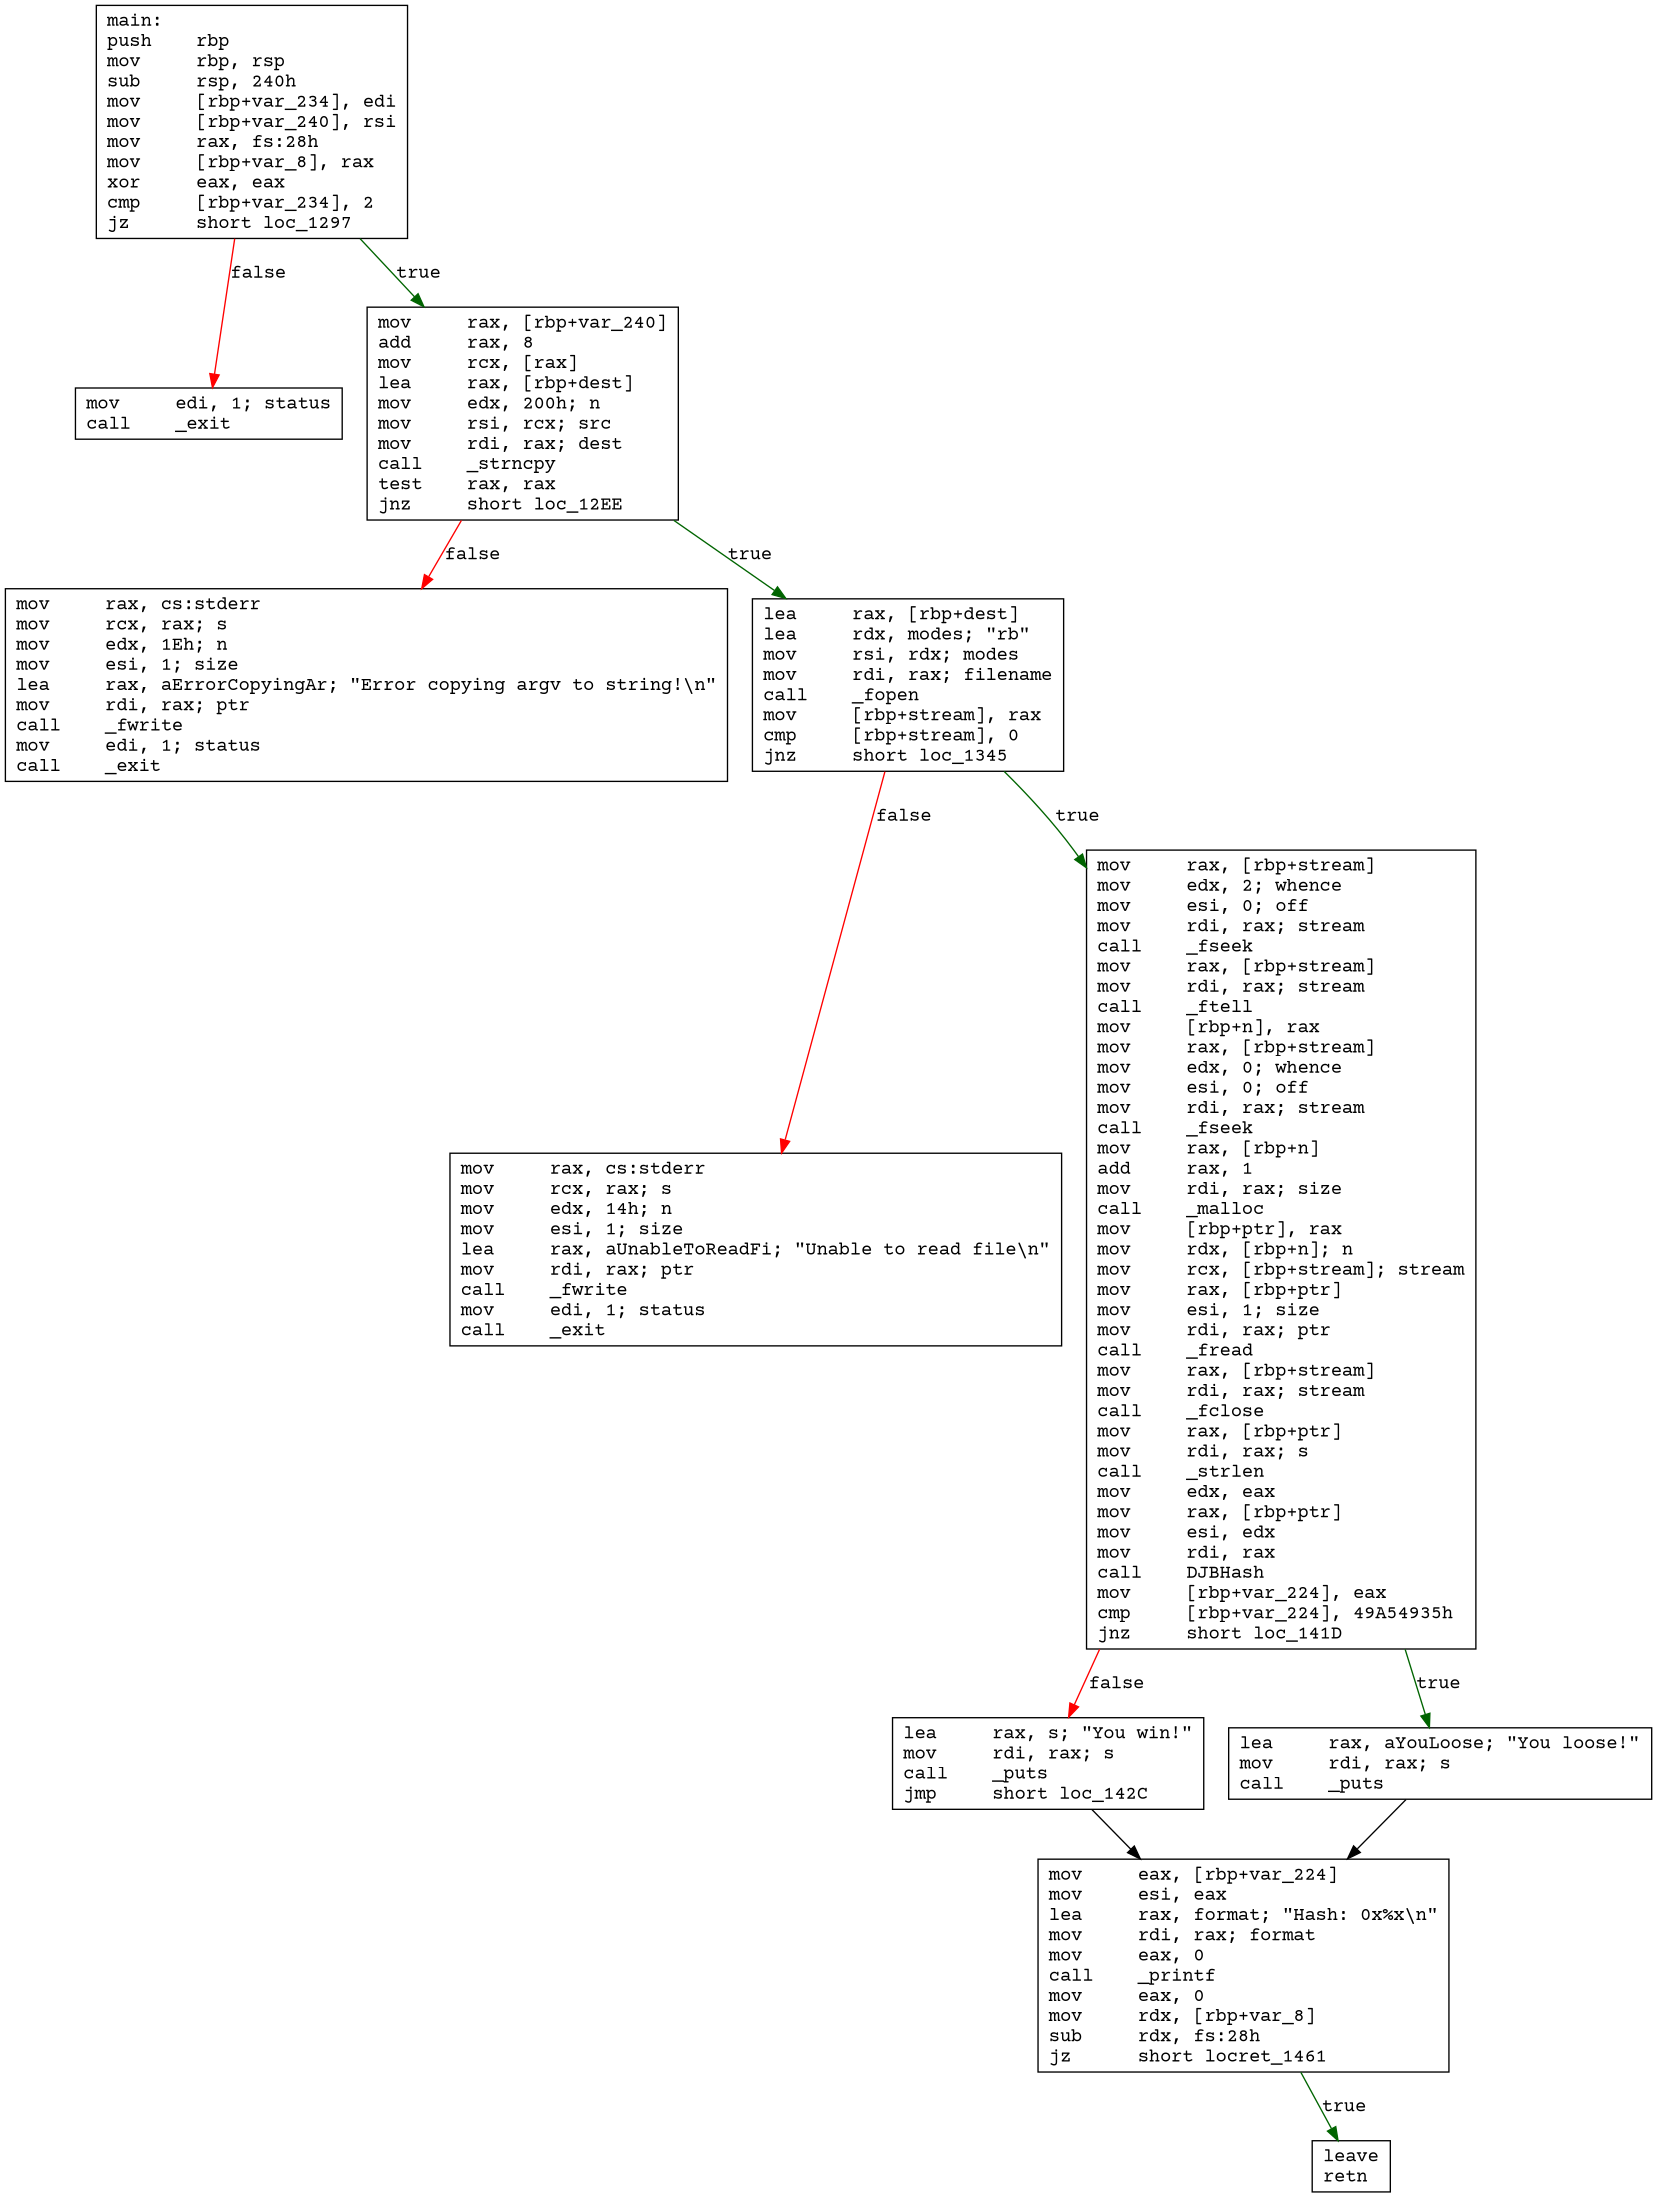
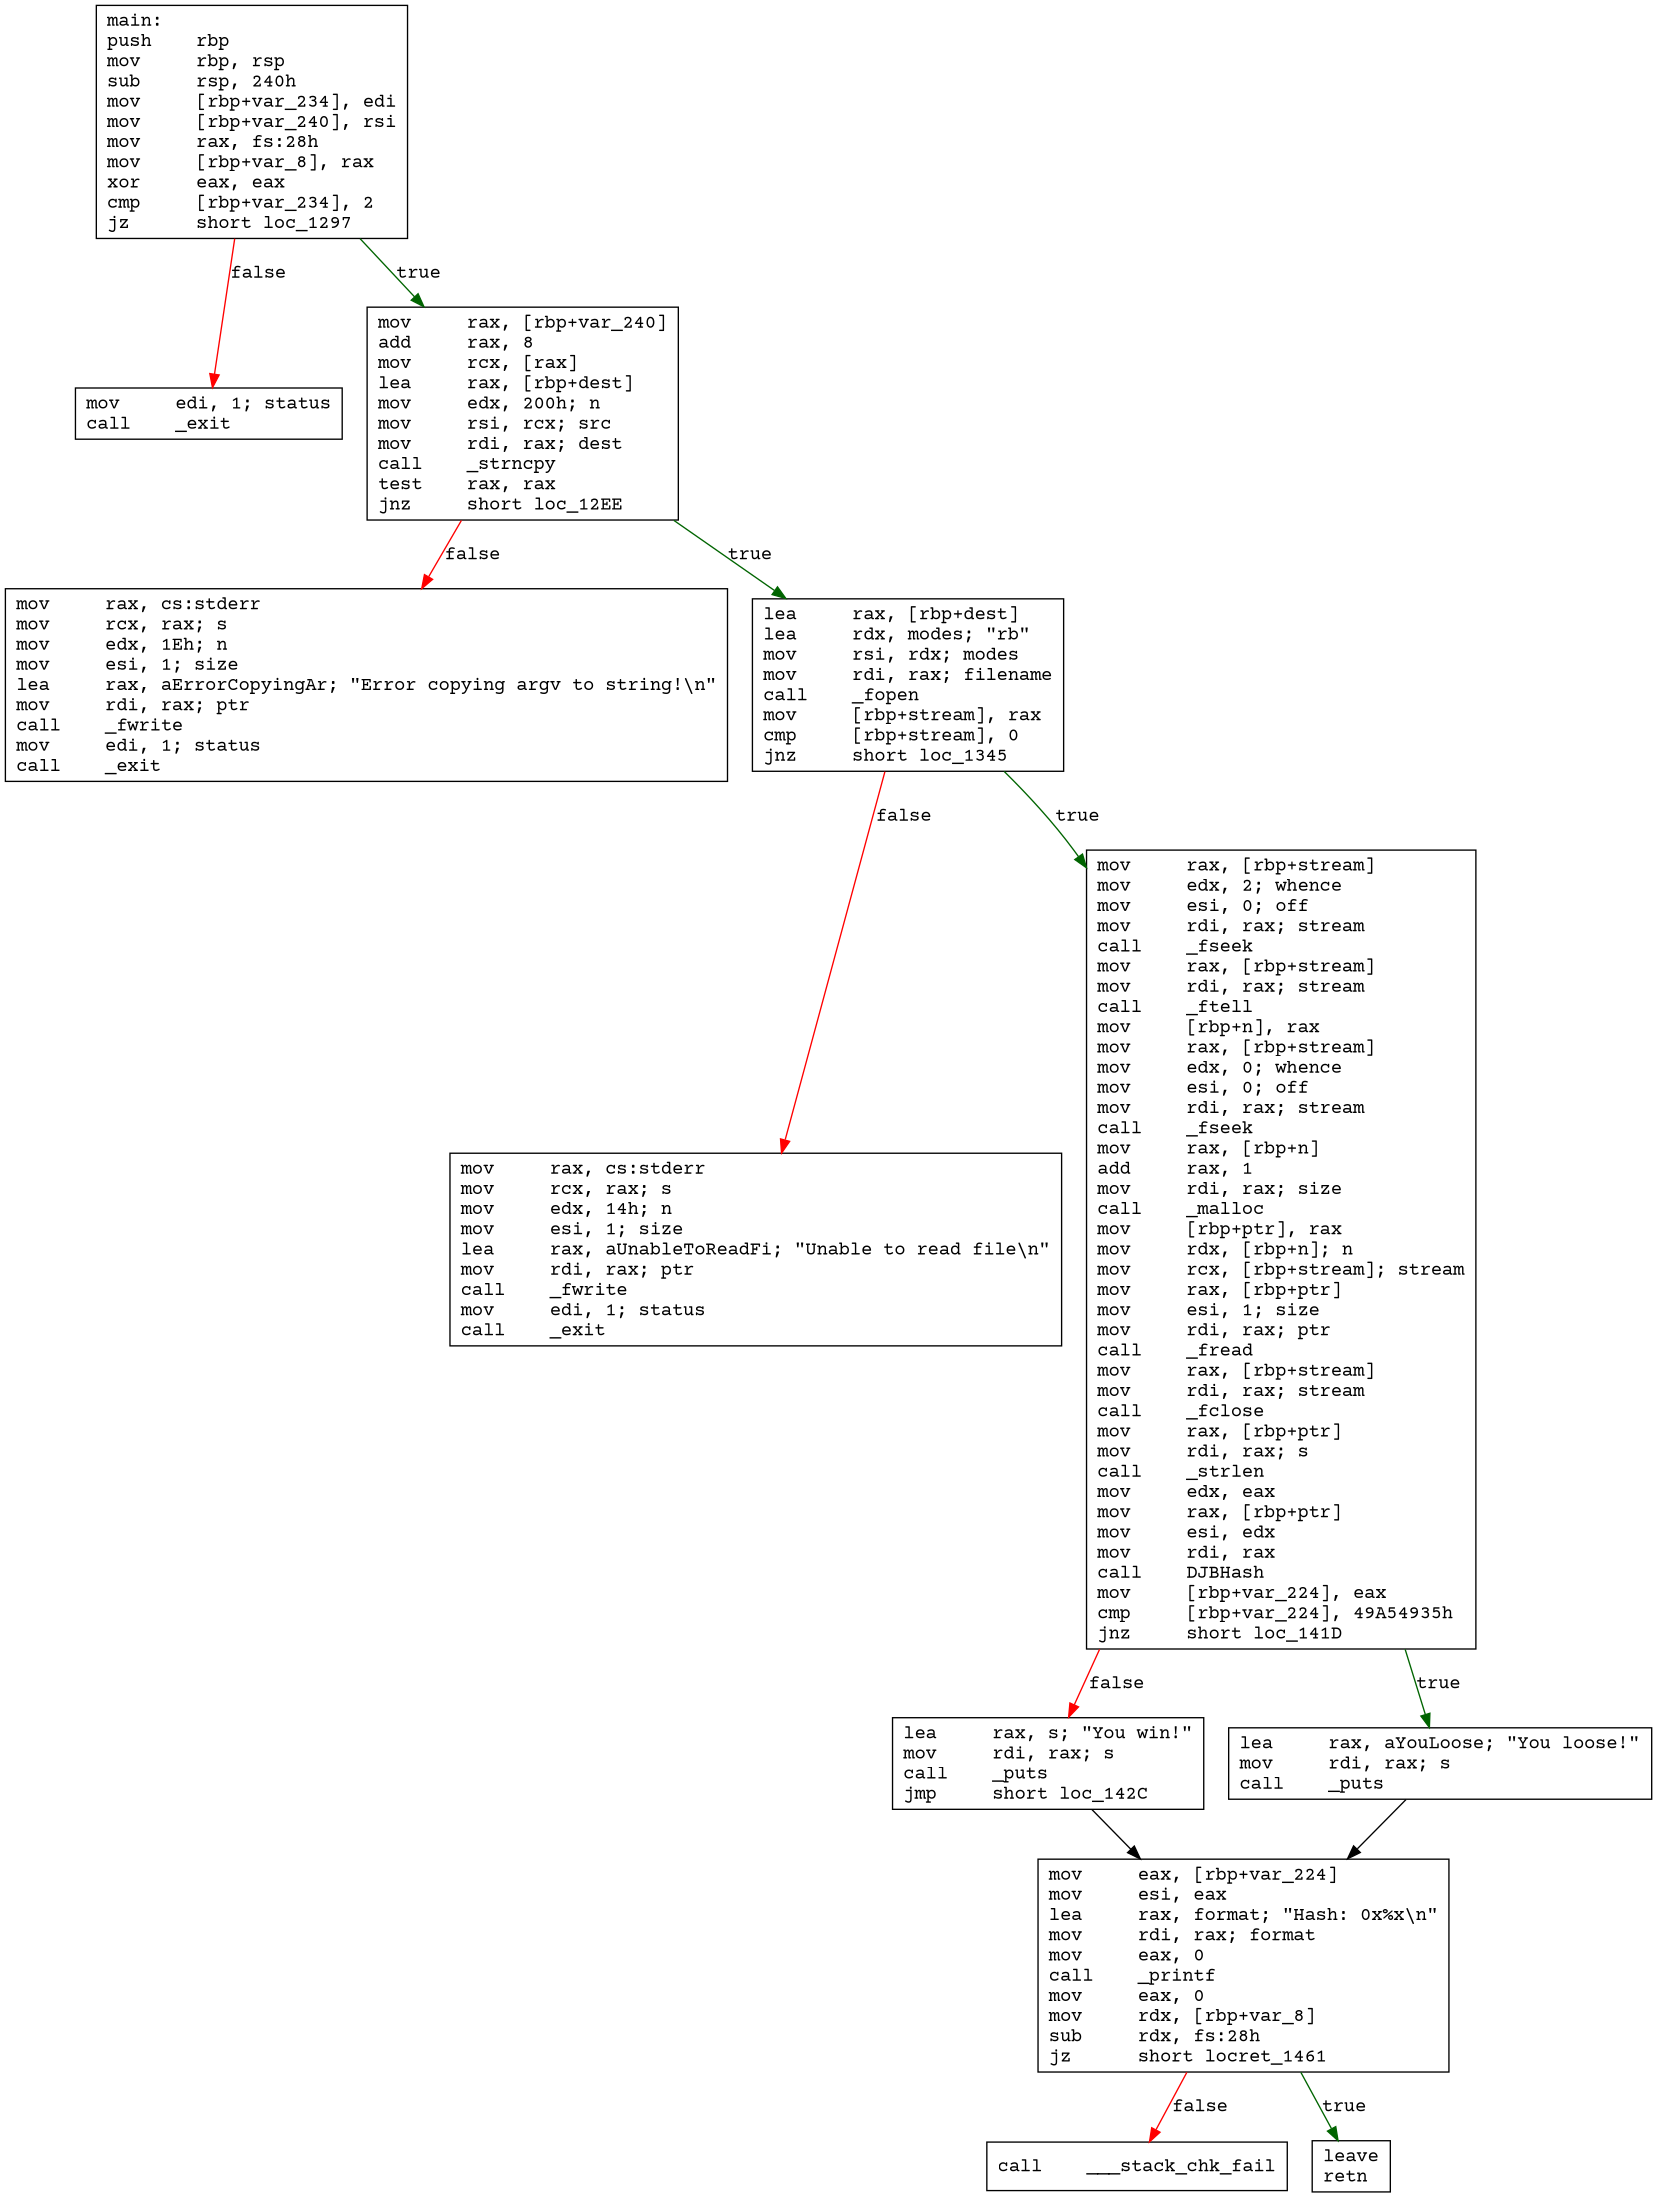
node "call    ___stack_chk_fail": added
